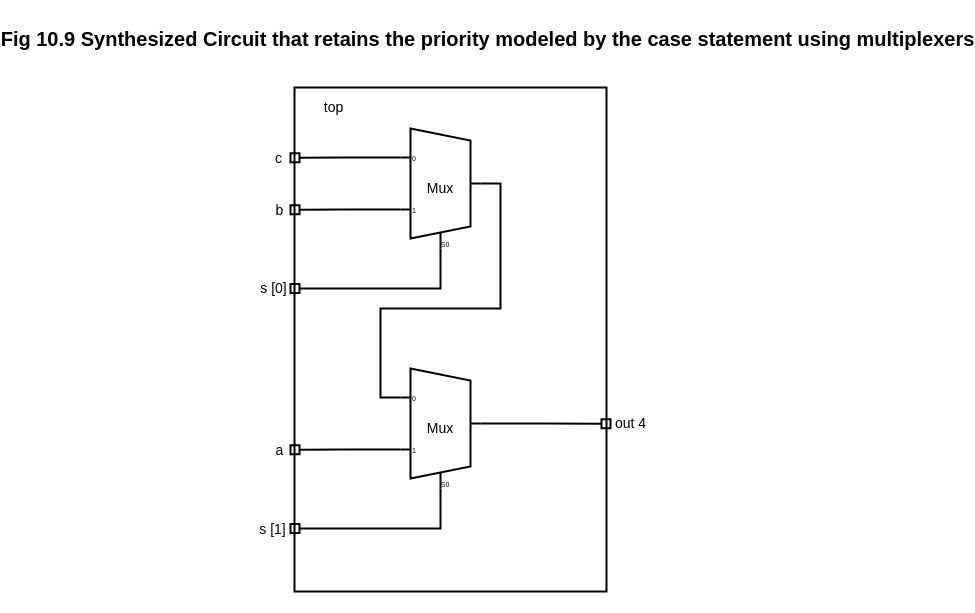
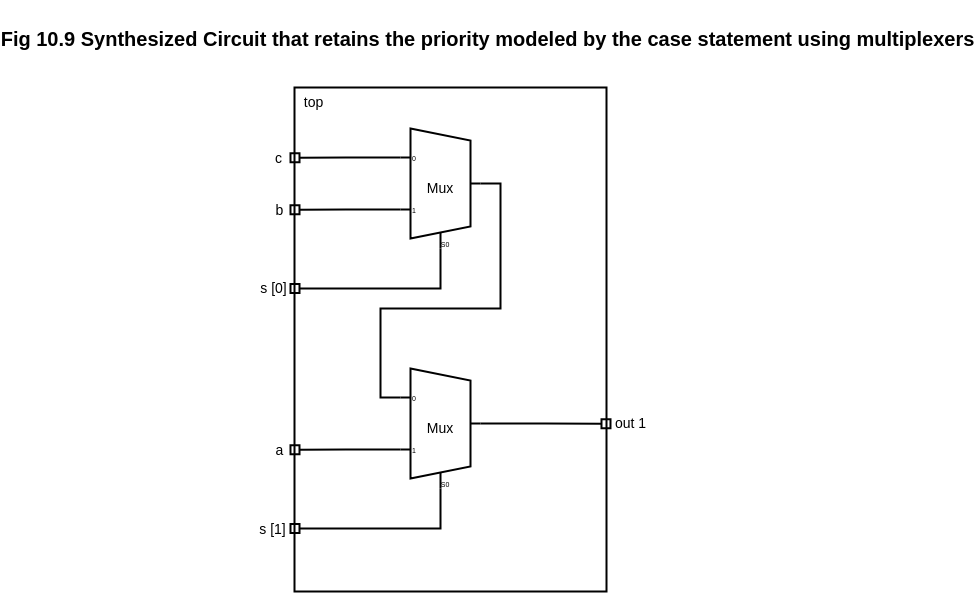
node "top": moved (333, 107) -> (313, 102)
node "out 4": label "out 4" -> "out 1"
